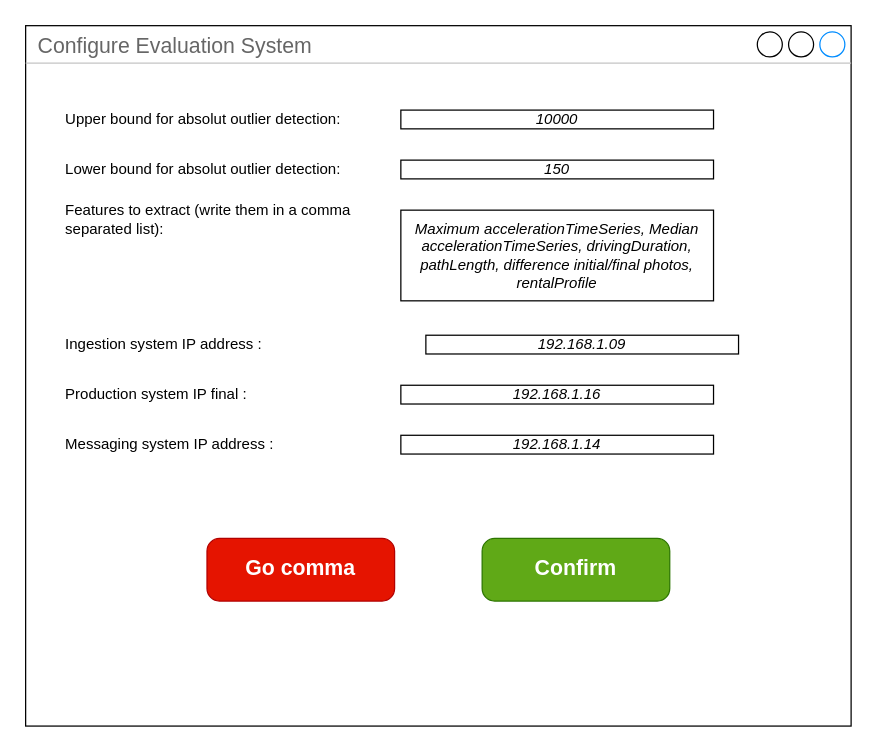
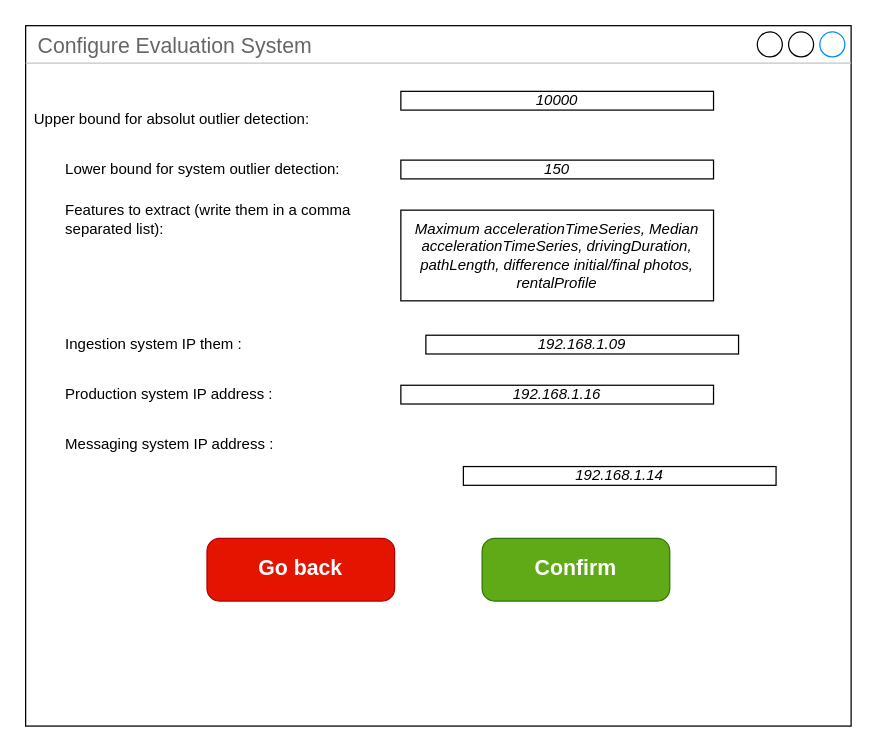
node "Upper bound for absolut outlier detection:": moved (213, 119) -> (182, 119)
node "10000": moved (557, 119) -> (557, 101)
node "Lower bound for absolut outlier detection:": label "Lower bound for absolut outlier detection:" -> "Lower bound for system outlier detection:"
node "Ingestion system IP address :": label "Ingestion system IP address :" -> "Ingestion system IP them :"
node "Production system IP final :": label "Production system IP final :" -> "Production system IP address :"
node "192.168.1.14": moved (557, 444) -> (619, 476)
node "Go comma": label "Go comma" -> "Go back"
